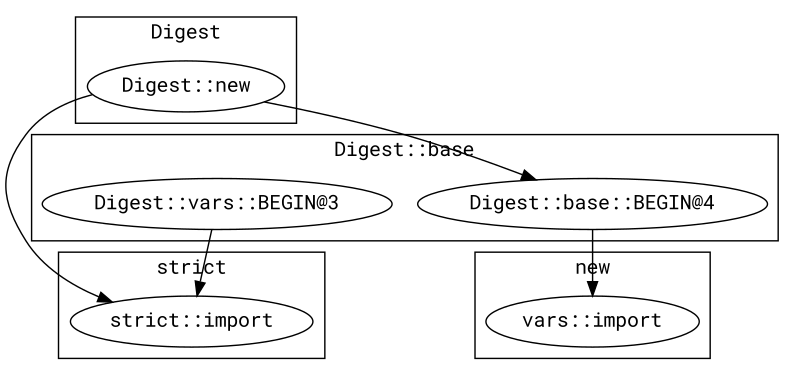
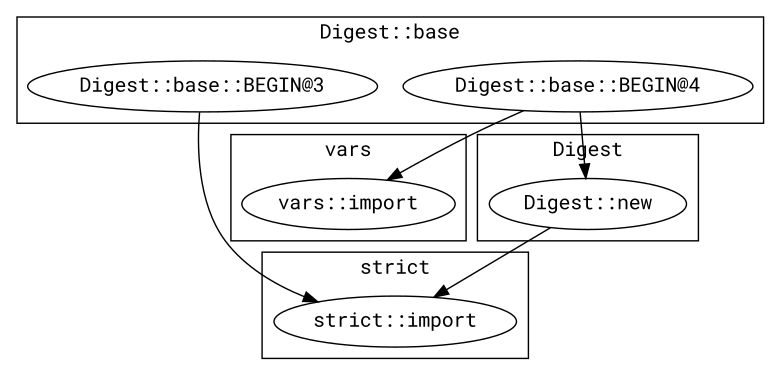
edge "Digest::new" -> "Digest::base::BEGIN@4": reversed
node "Digest::vars::BEGIN@3": label "Digest::vars::BEGIN@3" -> "Digest::base::BEGIN@3"
cluster "new": label "new" -> "vars"
